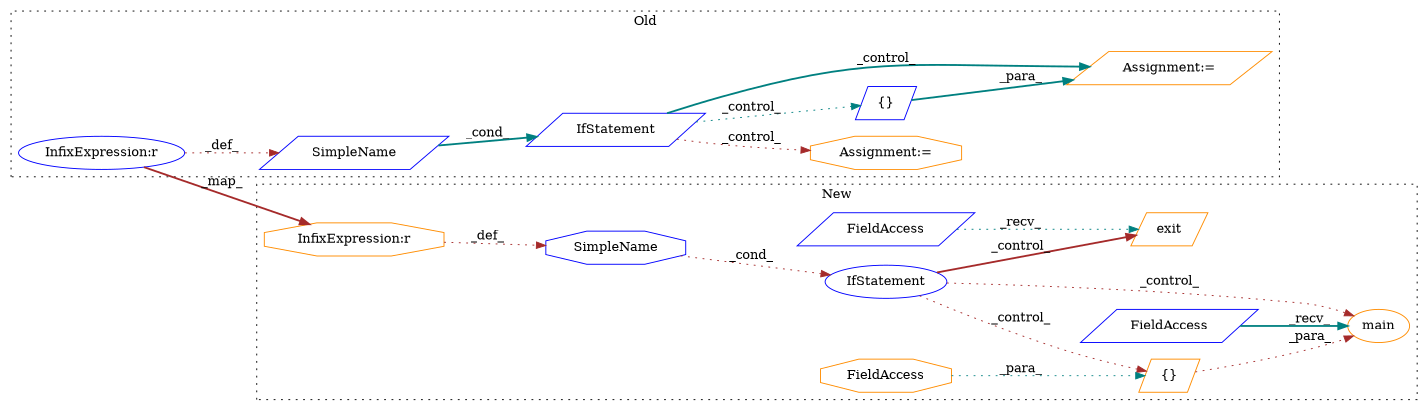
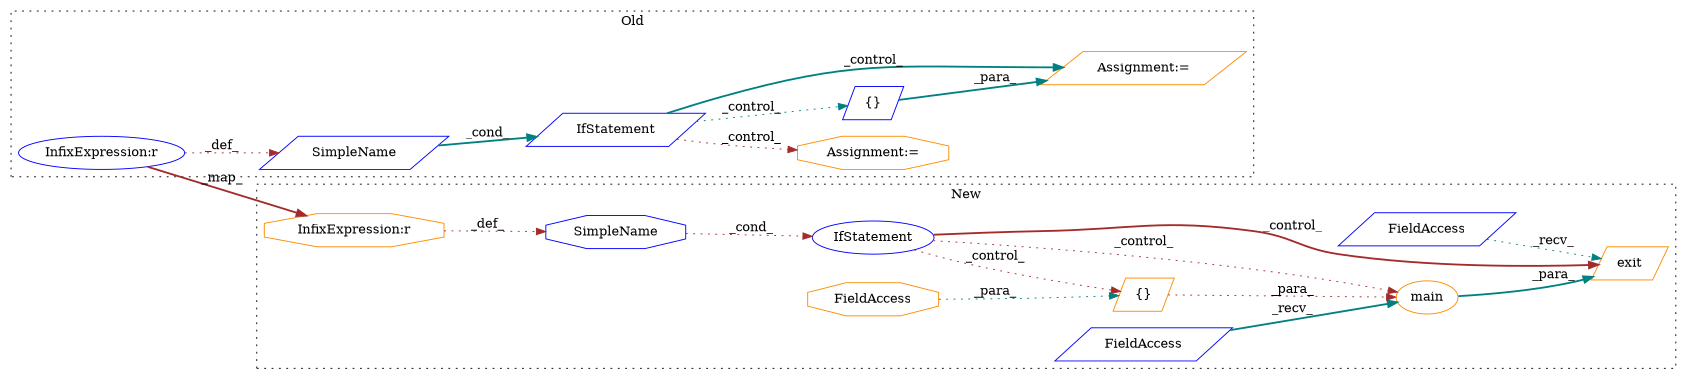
edge "main" -> "exit": added, label "_para_"
